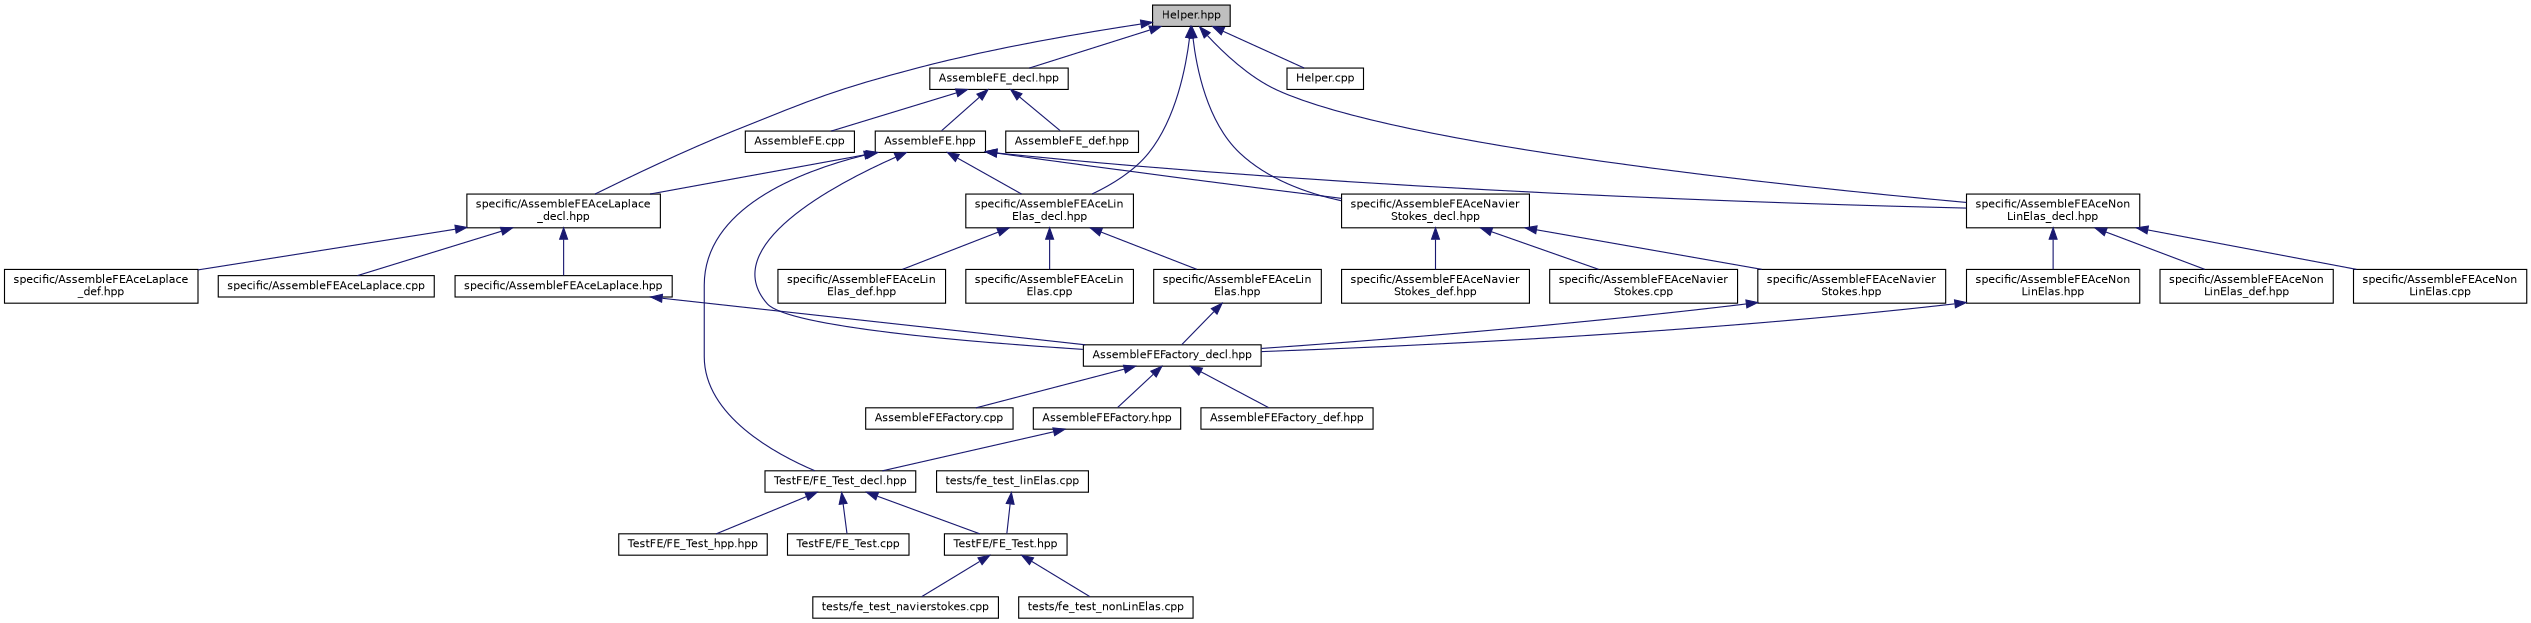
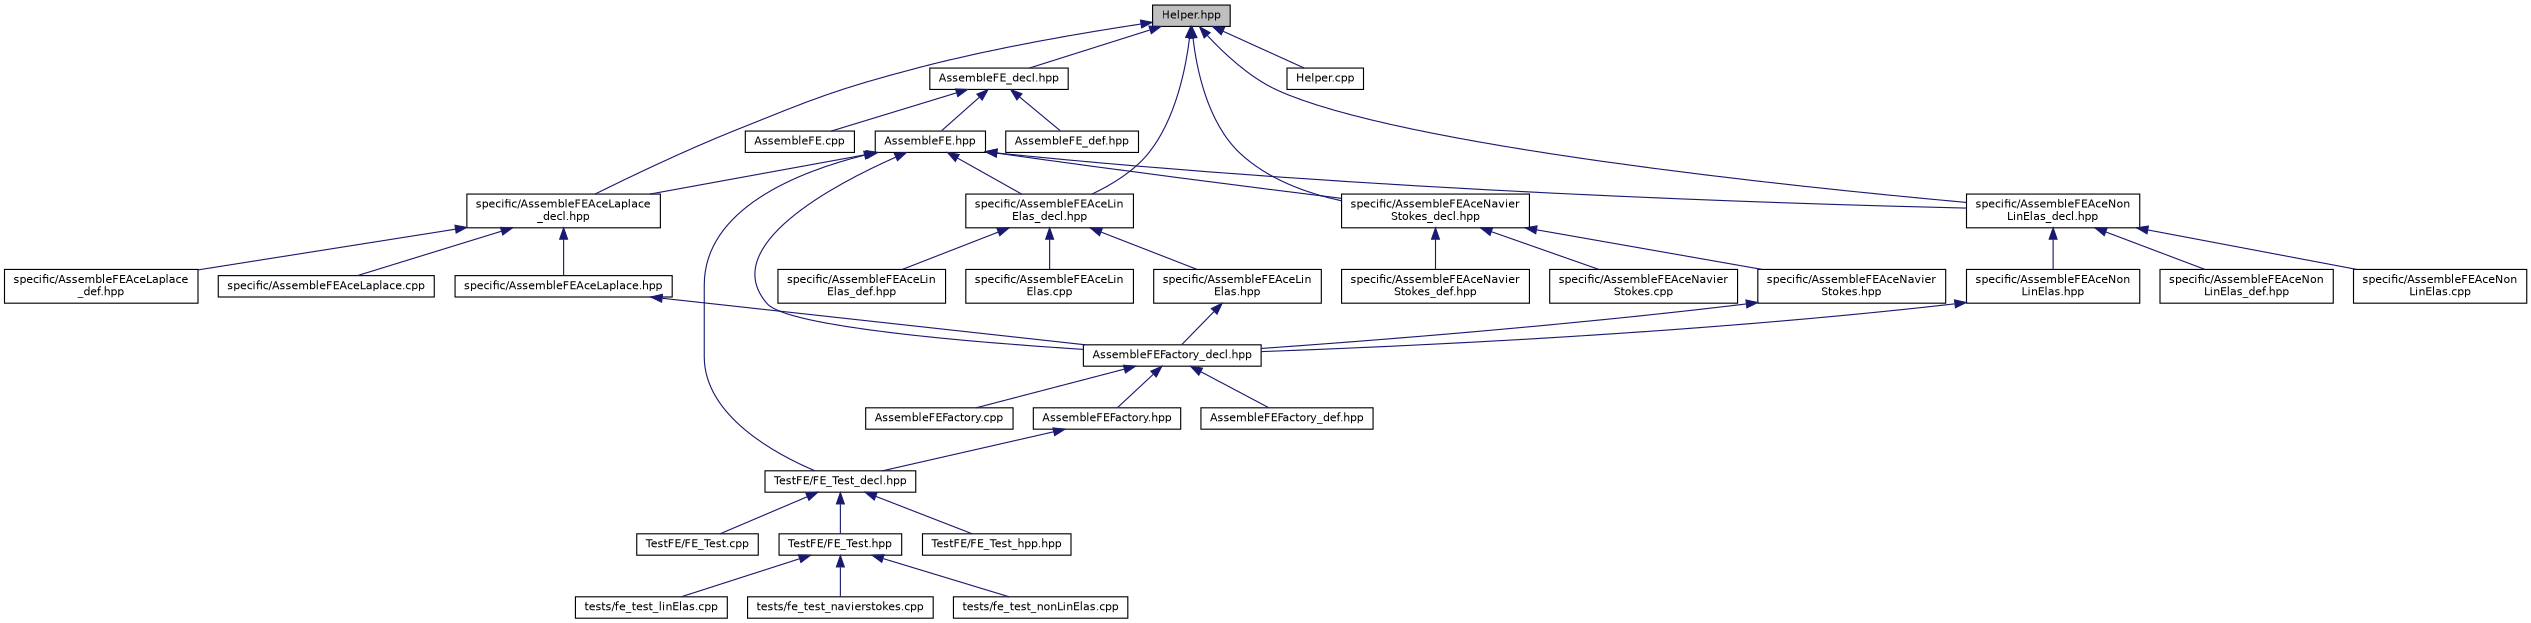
edge "TestFE/FE_Test.hpp" -> "tests/fe_test_linElas.cpp": reversed
